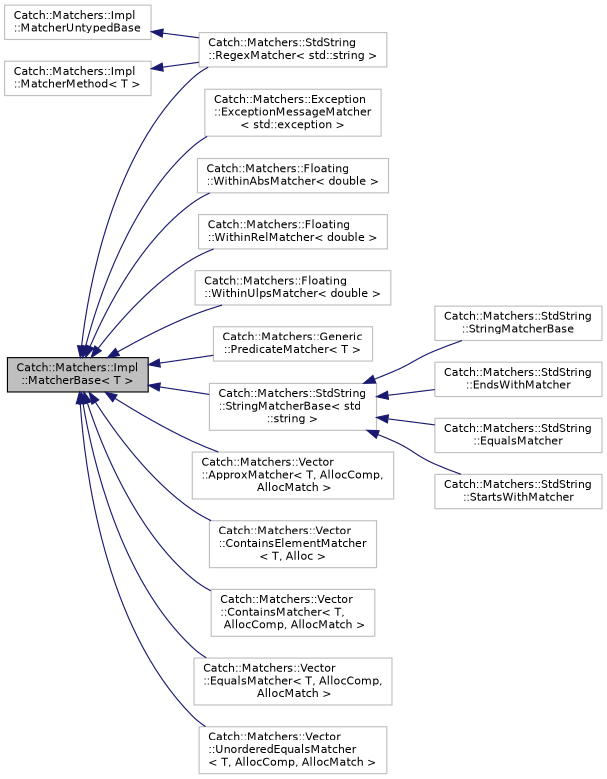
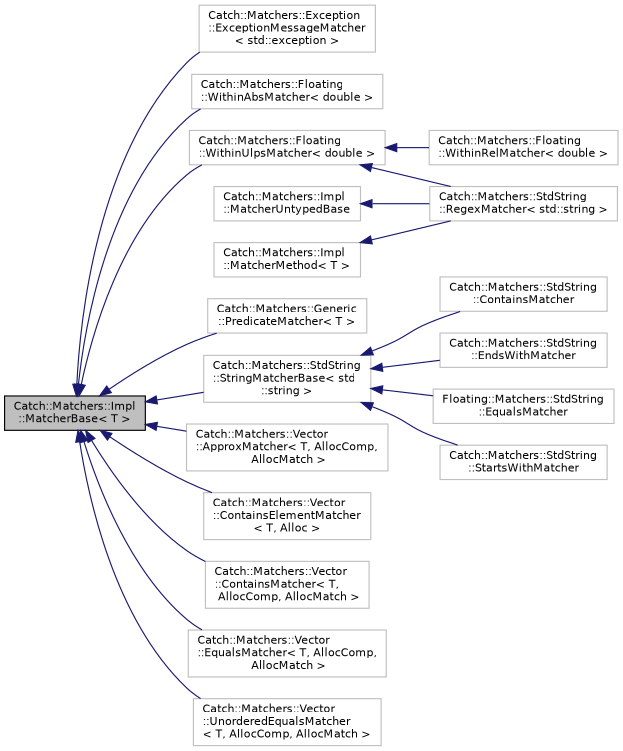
edge "Catch::Matchers::StdString ::RegexMatcher< std::string >" -> "Catch::Matchers::Impl ::MatcherBase< T >": now "Catch::Matchers::StdString ::RegexMatcher< std::string >" -> "Catch::Matchers::Floating ::WithinUlpsMatcher< double >"
edge "Catch::Matchers::Floating ::WithinRelMatcher< double >" -> "Catch::Matchers::Impl ::MatcherBase< T >": now "Catch::Matchers::Floating ::WithinRelMatcher< double >" -> "Catch::Matchers::Floating ::WithinUlpsMatcher< double >"
node "Catch::Matchers::StdString ::StringMatcherBase": label "Catch::Matchers::StdString ::StringMatcherBase" -> "Catch::Matchers::StdString ::ContainsMatcher"
node "Catch::Matchers::StdString ::EqualsMatcher": label "Catch::Matchers::StdString ::EqualsMatcher" -> "Floating::Matchers::StdString ::EqualsMatcher"
